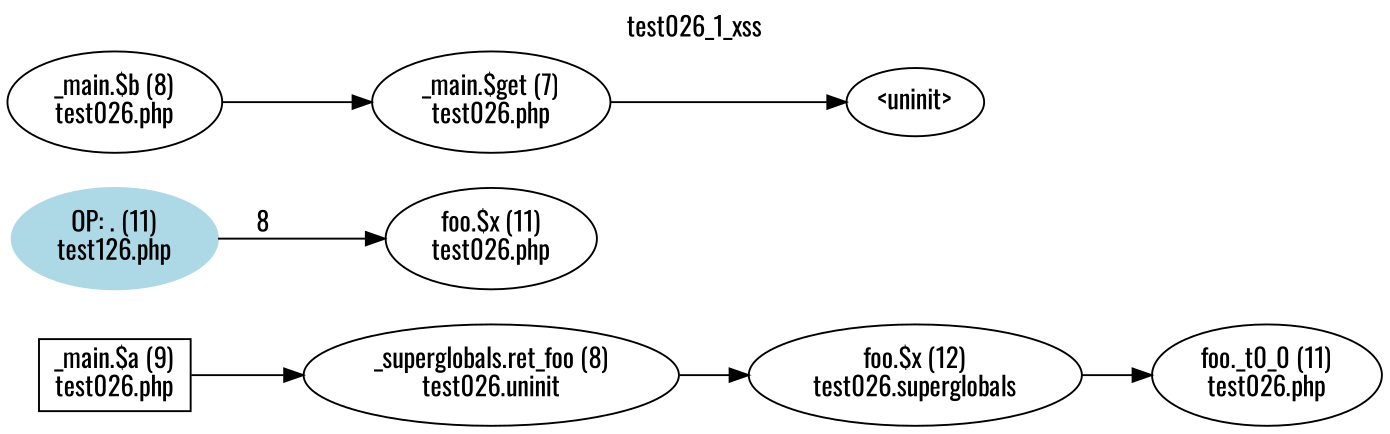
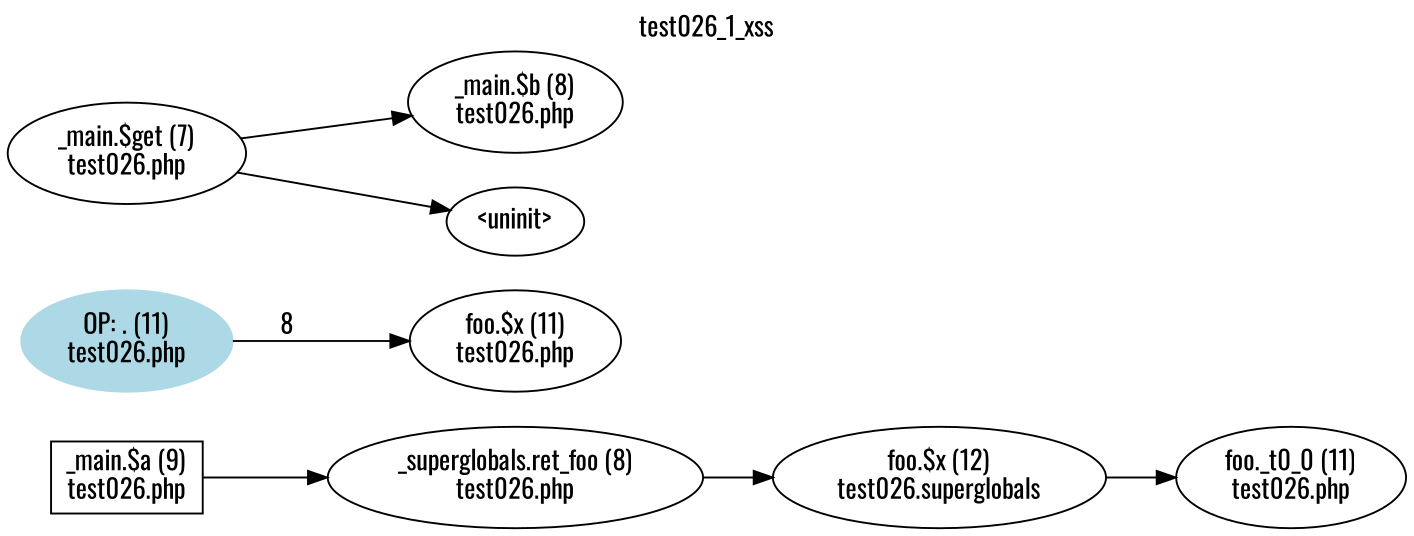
edge "_main.$b (8) test026.php" -> "_main.$get (7) test026.php": reversed
node "OP: . (11) test126.php": label "OP: . (11) test126.php" -> "OP: . (11) test026.php"
node "_superglobals.ret_foo (8) test026.uninit": label "_superglobals.ret_foo (8) test026.uninit" -> "_superglobals.ret_foo (8) test026.php"
